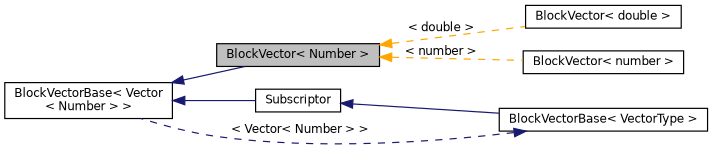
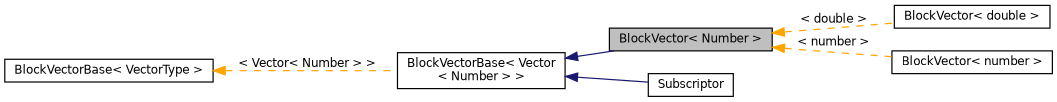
edge "BlockVectorBase< VectorType >" -> "Subscriptor": removed
edge "BlockVectorBase< Vector < Number > >" -> "BlockVectorBase< VectorType >": color midnightblue -> orange
